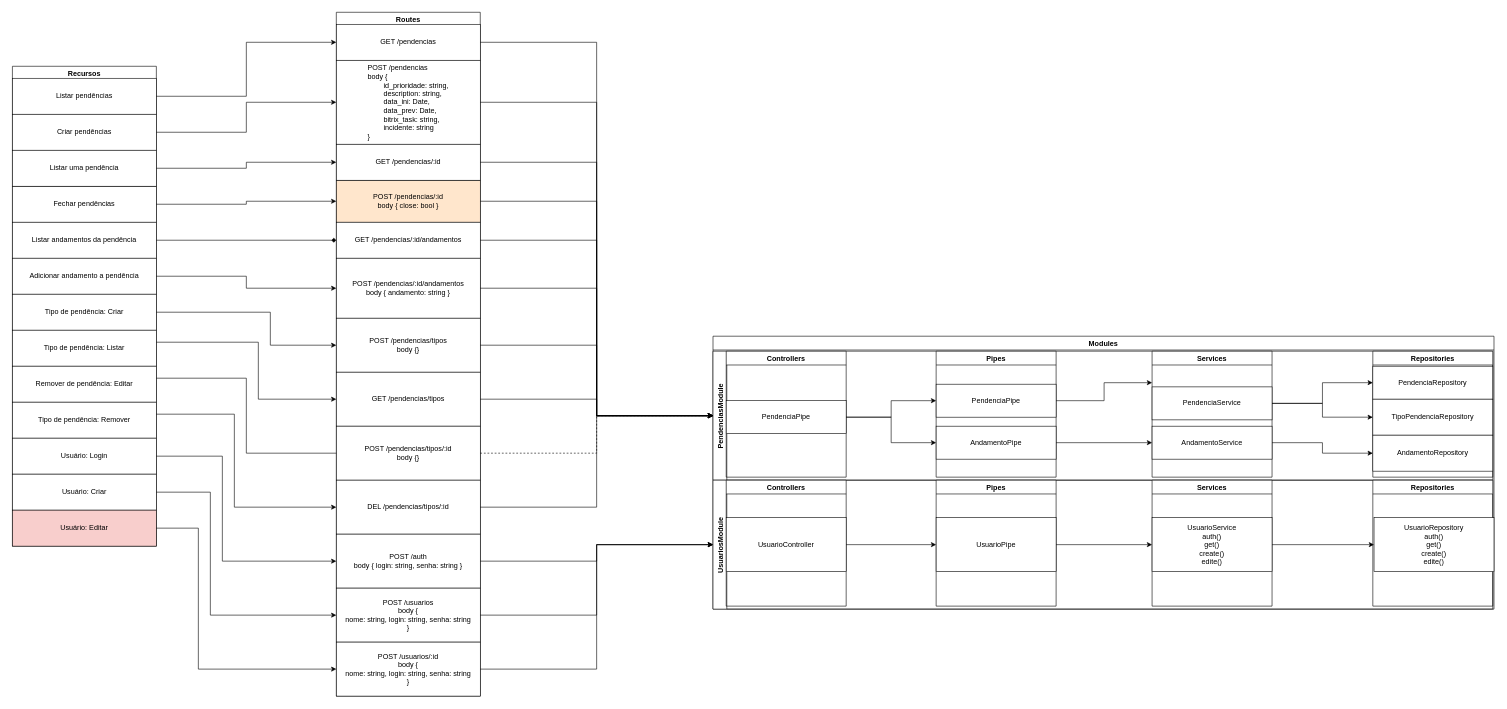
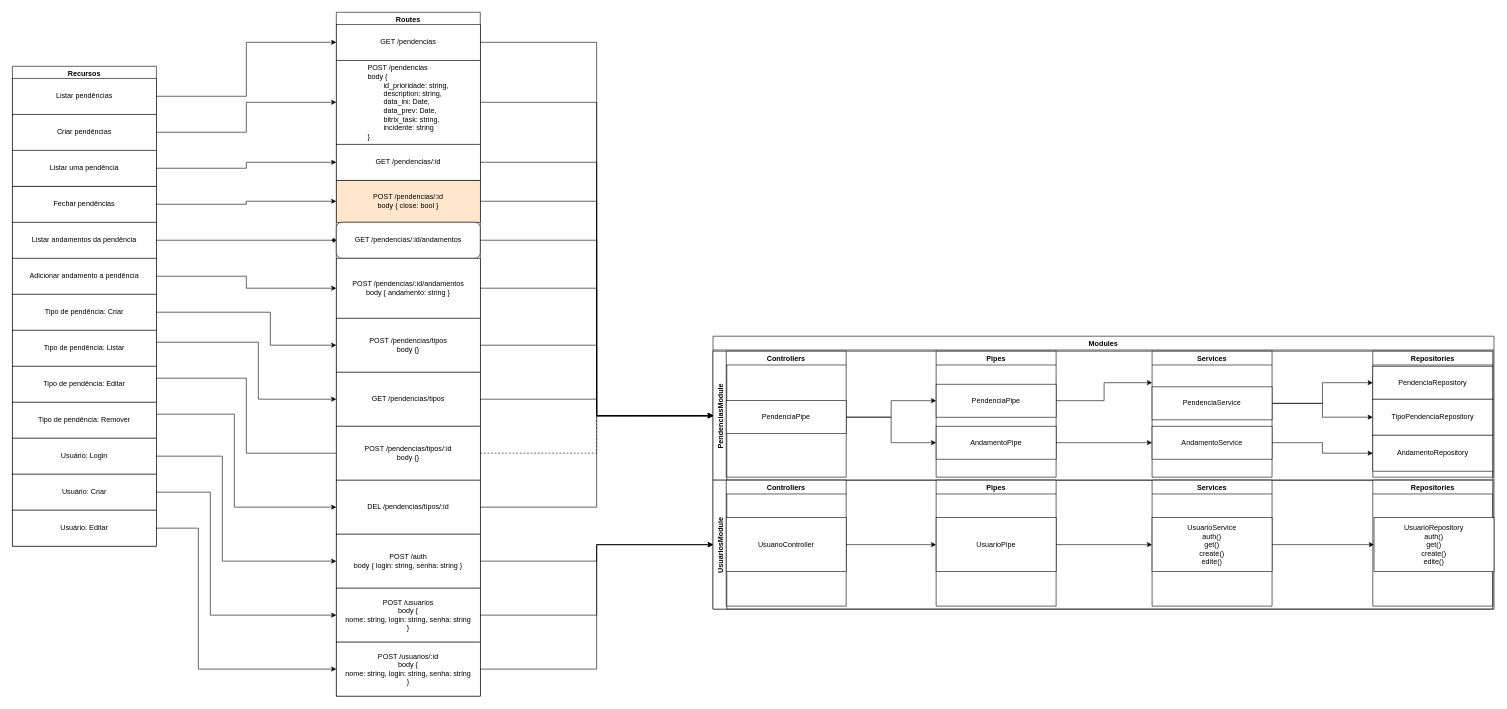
node "GET /pendencias/:id/andamentos": shape rectangle -> rounded rectangle
node "Remover de pendência: Editar": label "Remover de pendência: Editar" -> "Tipo de pendência: Editar"
node "Usuário: Editar": fillcolor #f8cecc -> #ffffff
